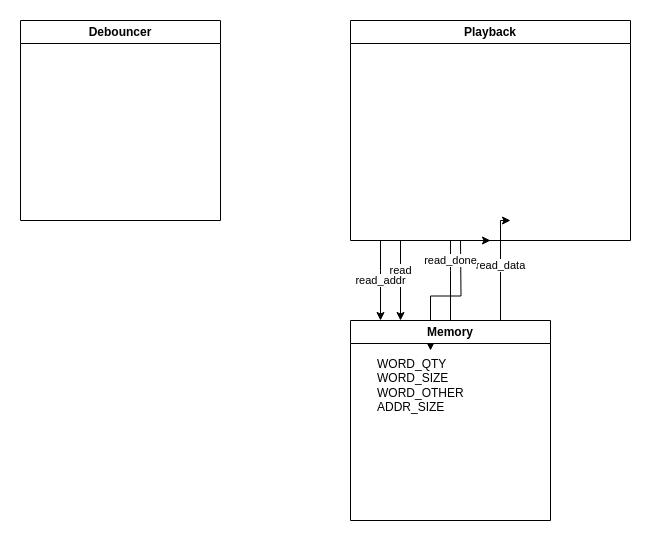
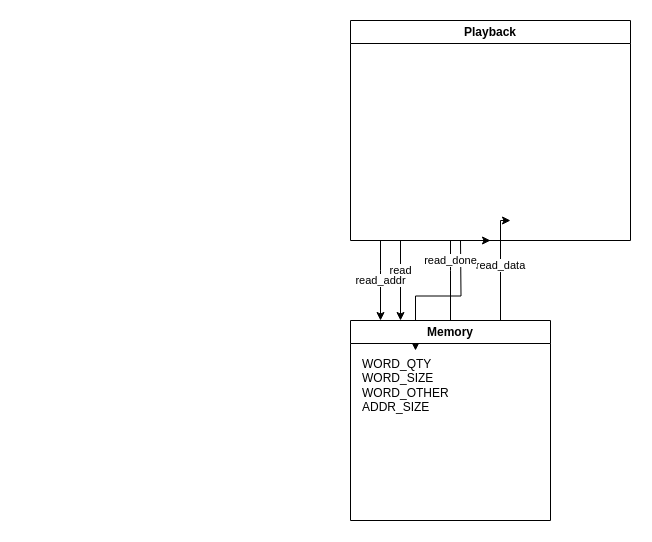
node "Debouncer": removed
node "WORD_QTY WORD_SIZE WORD_OTHER ADDR_SIZE": moved (431, 386) -> (416, 386)
